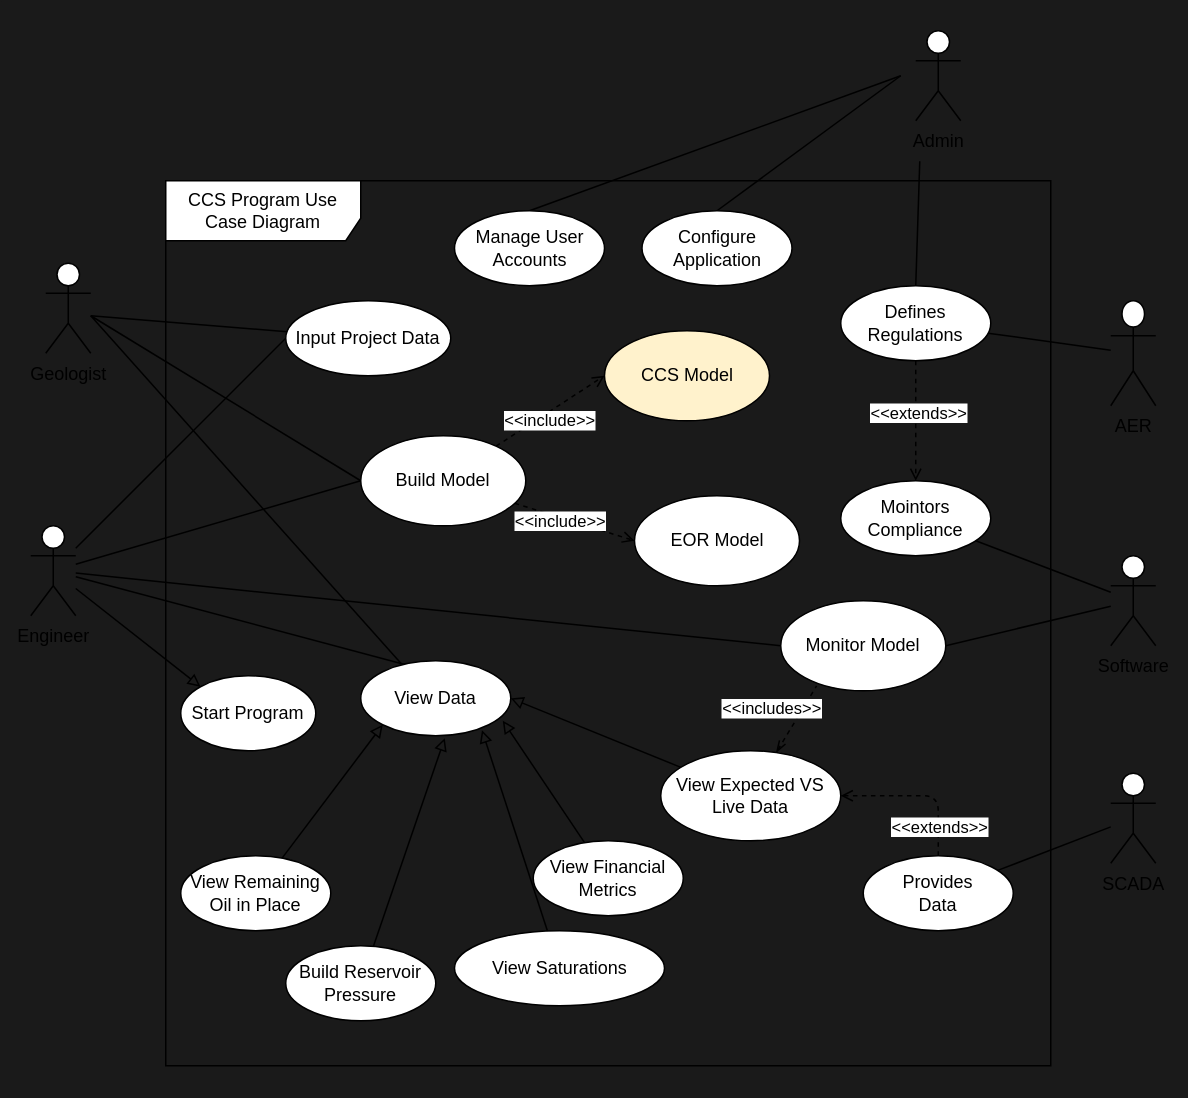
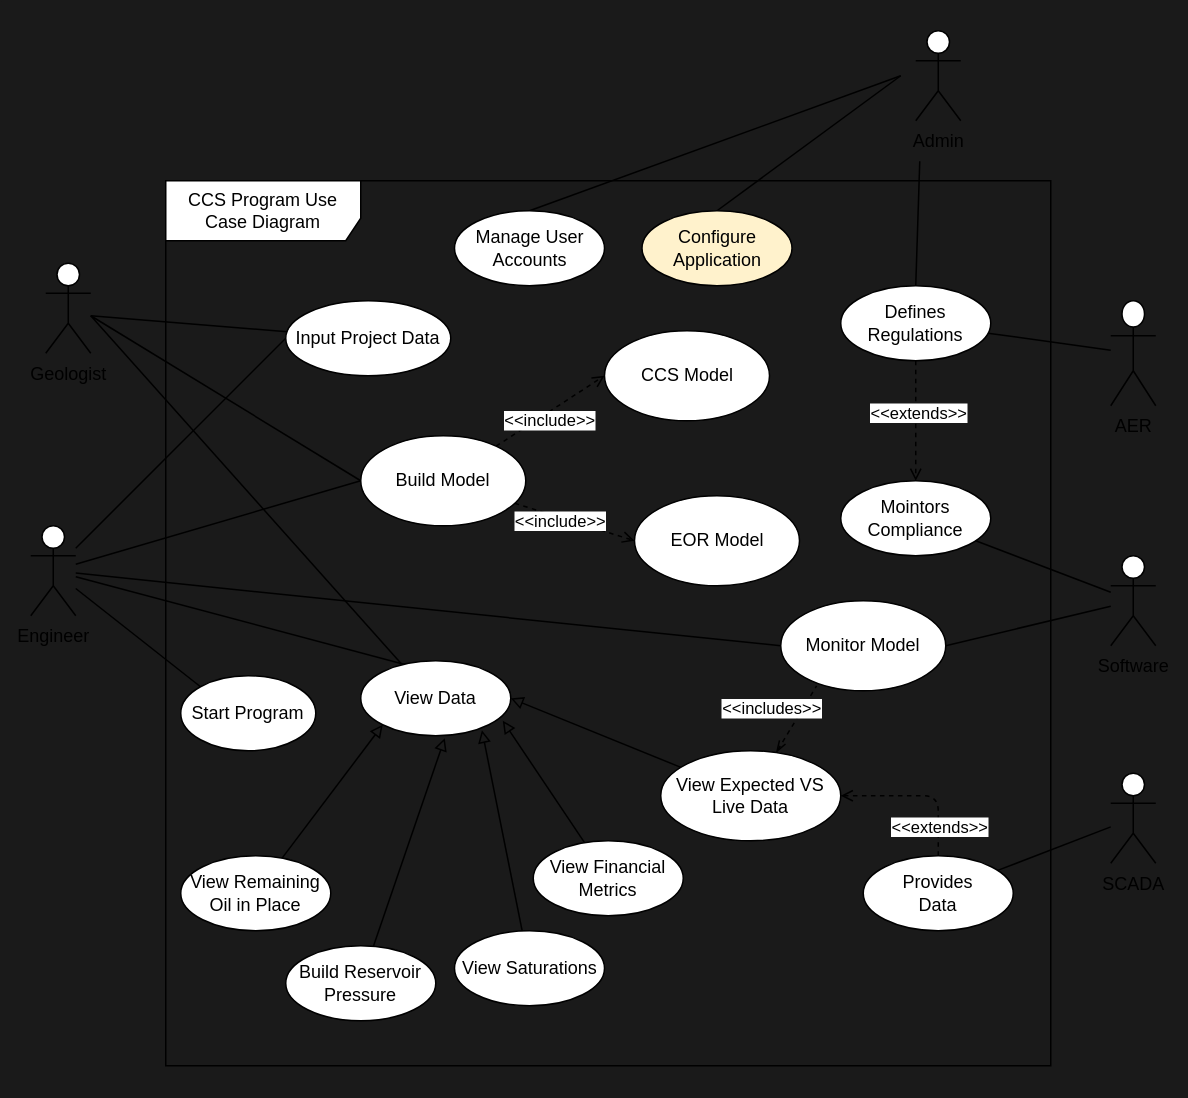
node "Configure Application": fillcolor #ffffff -> #fff2cc
node "CCS Model": fillcolor #fff2cc -> #ffffff
edge "Engineer" -> "Start Program": arrowhead block -> none
node "View Saturations": size 210x75 -> 150x75
